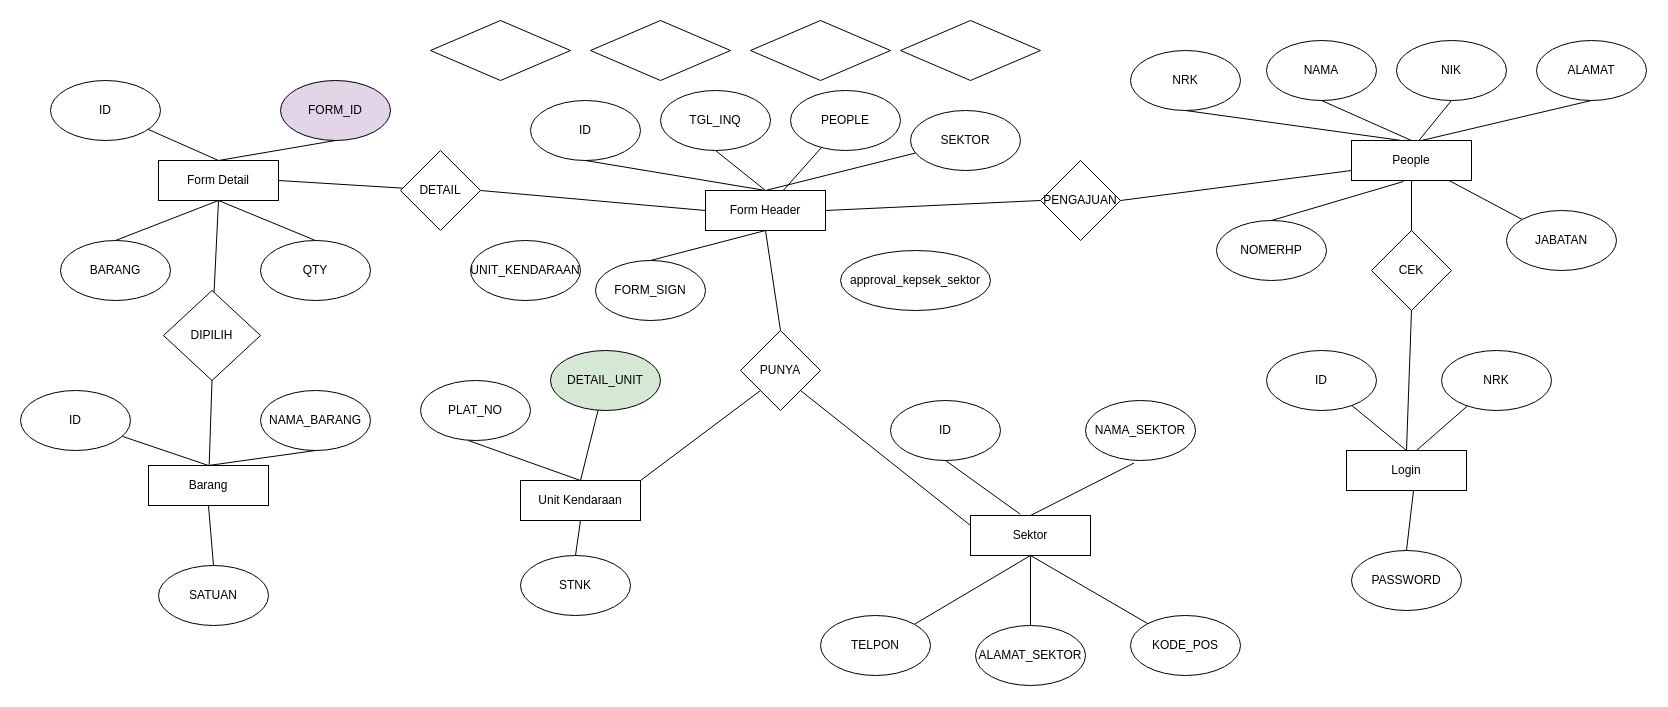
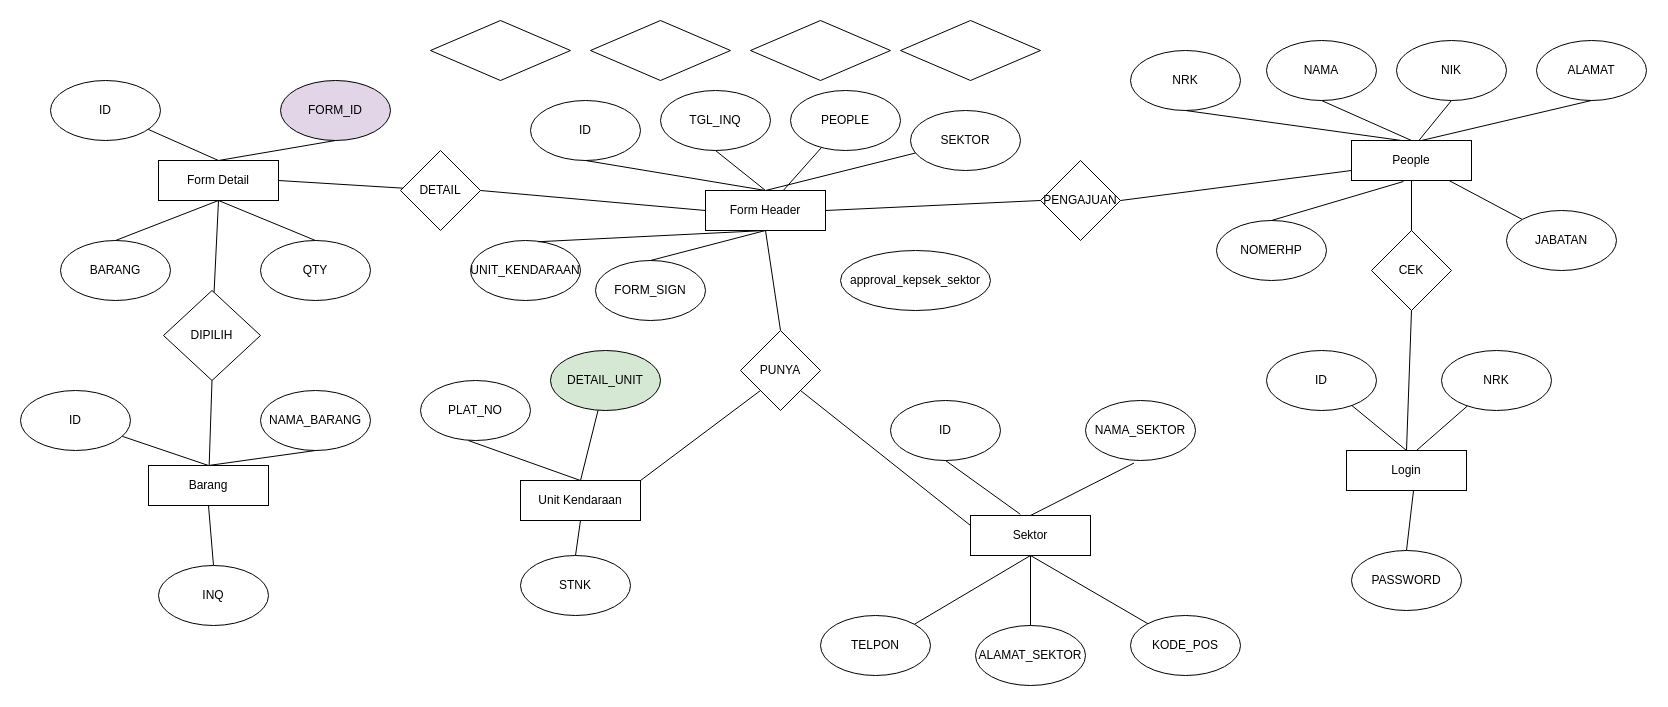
edge "Form Header" -- "UNIT_KENDARAAN": added
node "SATUAN": label "SATUAN" -> "INQ"
